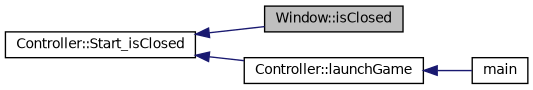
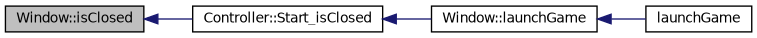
edge "Window::isClosed" -> "Controller::Start_isClosed": reversed
node "Controller::launchGame": label "Controller::launchGame" -> "Window::launchGame"
node "main": label "main" -> "launchGame"
